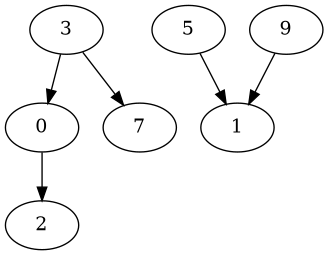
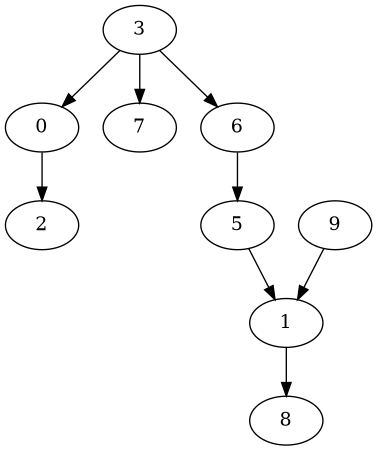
node "6": added
node "8": added
